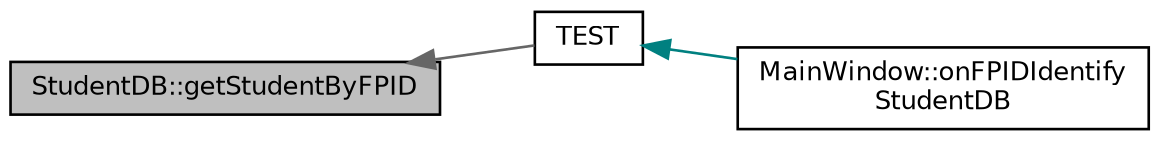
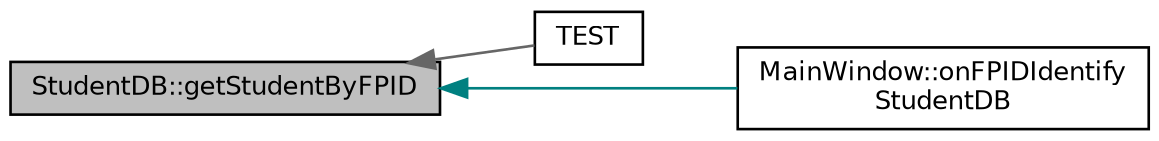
edge "MainWindow::onFPIDIdentify StudentDB" -> "TEST": now "MainWindow::onFPIDIdentify StudentDB" -> "StudentDB::getStudentByFPID"
